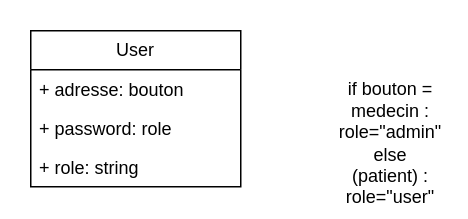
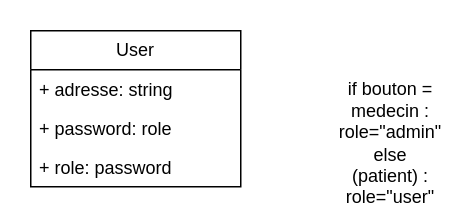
node "+ adresse: bouton": label "+ adresse: bouton" -> "+ adresse: string"
node "+ role: string": label "+ role: string" -> "+ role: password"
